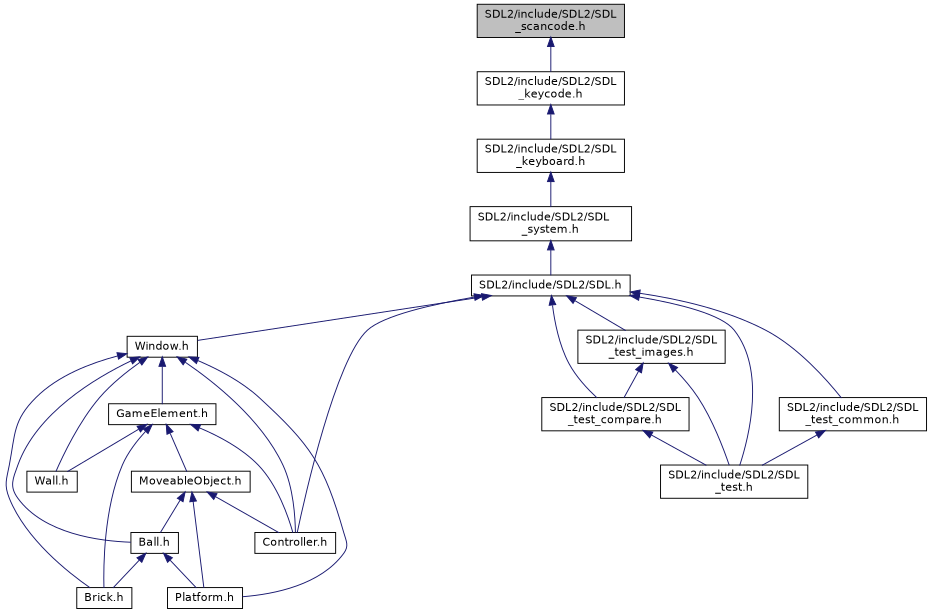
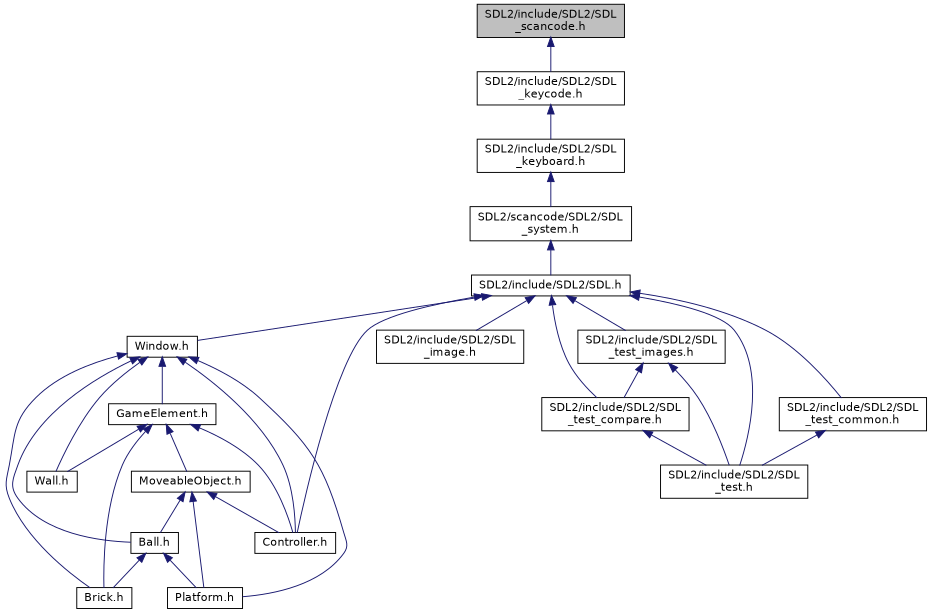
node "SDL2/include/SDL2/SDL _system.h": label "SDL2/include/SDL2/SDL _system.h" -> "SDL2/scancode/SDL2/SDL _system.h"
node "SDL2/include/SDL2/SDL _image.h": added
